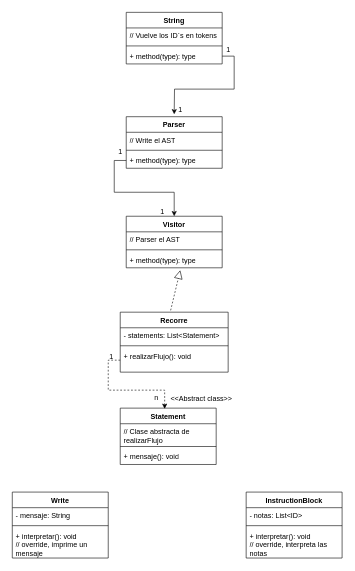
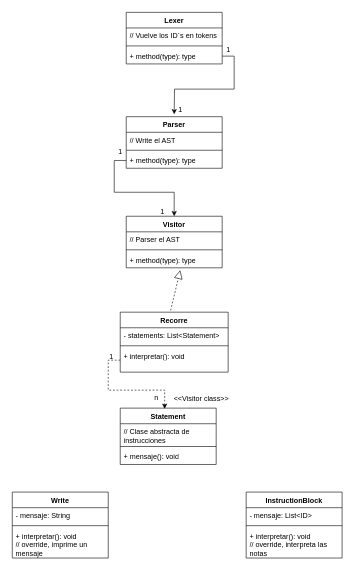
node "String": label "String" -> "Lexer"
node "+ realizarFlujo(): void": label "+ realizarFlujo(): void" -> "+ interpretar(): void"
node "<<Abstract class>>": label "<<Abstract class>>" -> "<<Visitor class>>"
node "// Clase abstracta de realizarFlujo": label "// Clase abstracta de realizarFlujo" -> "// Clase abstracta de instrucciones"
node "- notas: List<ID>": label "- notas: List<ID>" -> "- mensaje: List<ID>"
